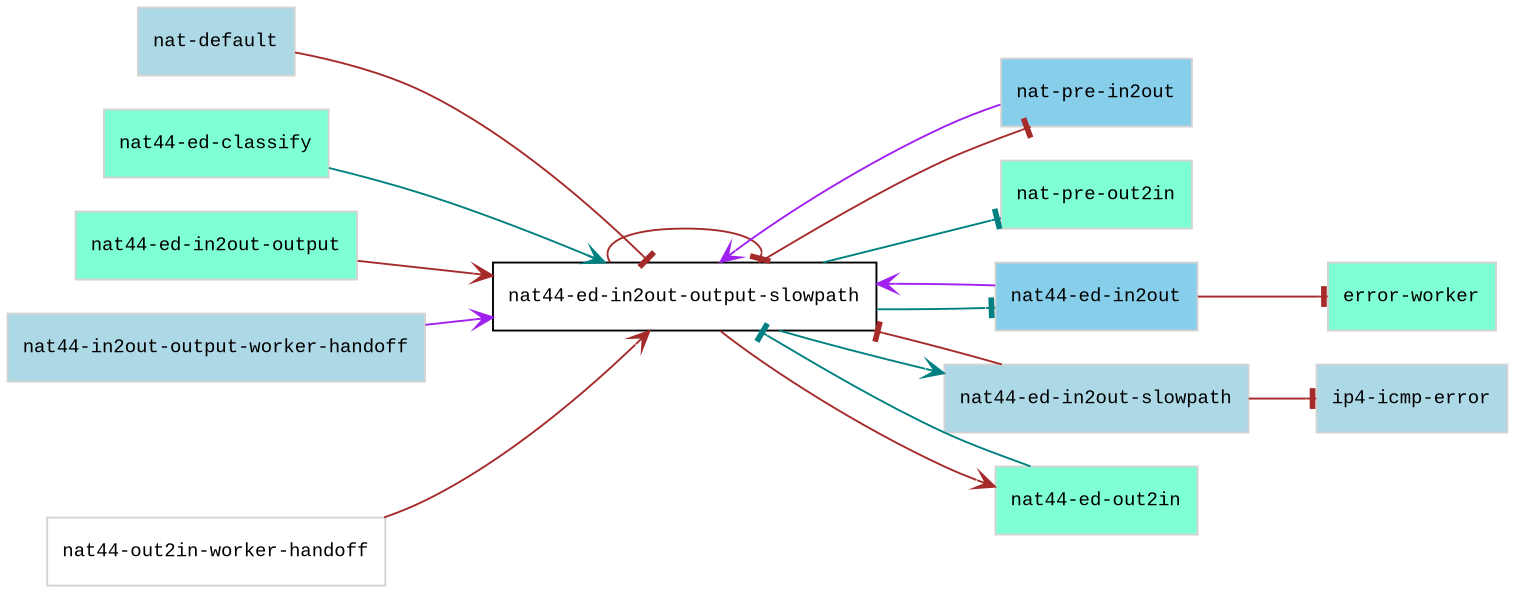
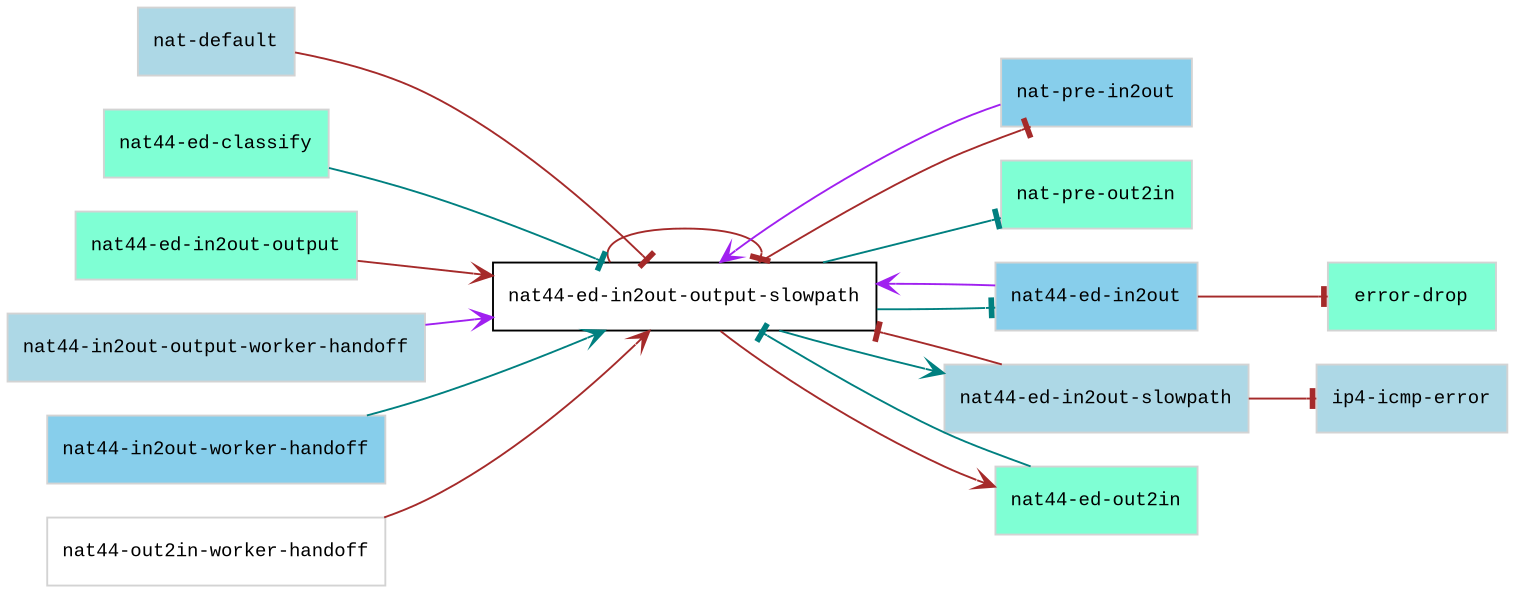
edge "nat44-ed-classify" -> "nat44-ed-in2out-output-slowpath": arrowhead vee -> tee
node "error-worker": label "error-worker" -> "error-drop"
node "nat44-in2out-worker-handoff": added
